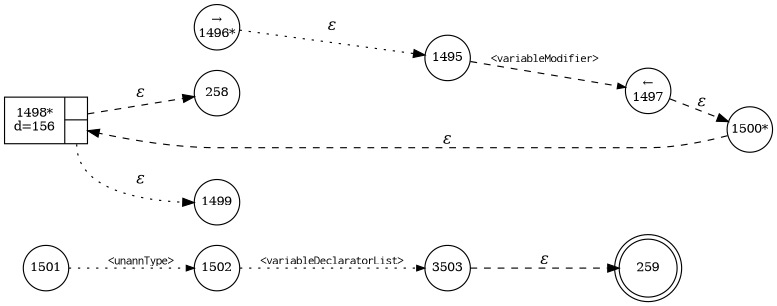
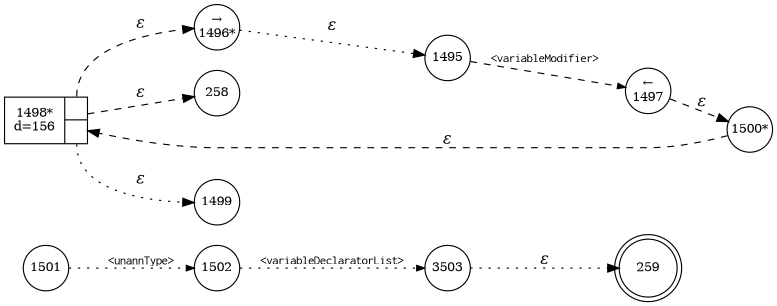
edge "1498*" -> "→ 1496*": added, label "ε"
edge "3503" -> "259": style dashed -> dotted
